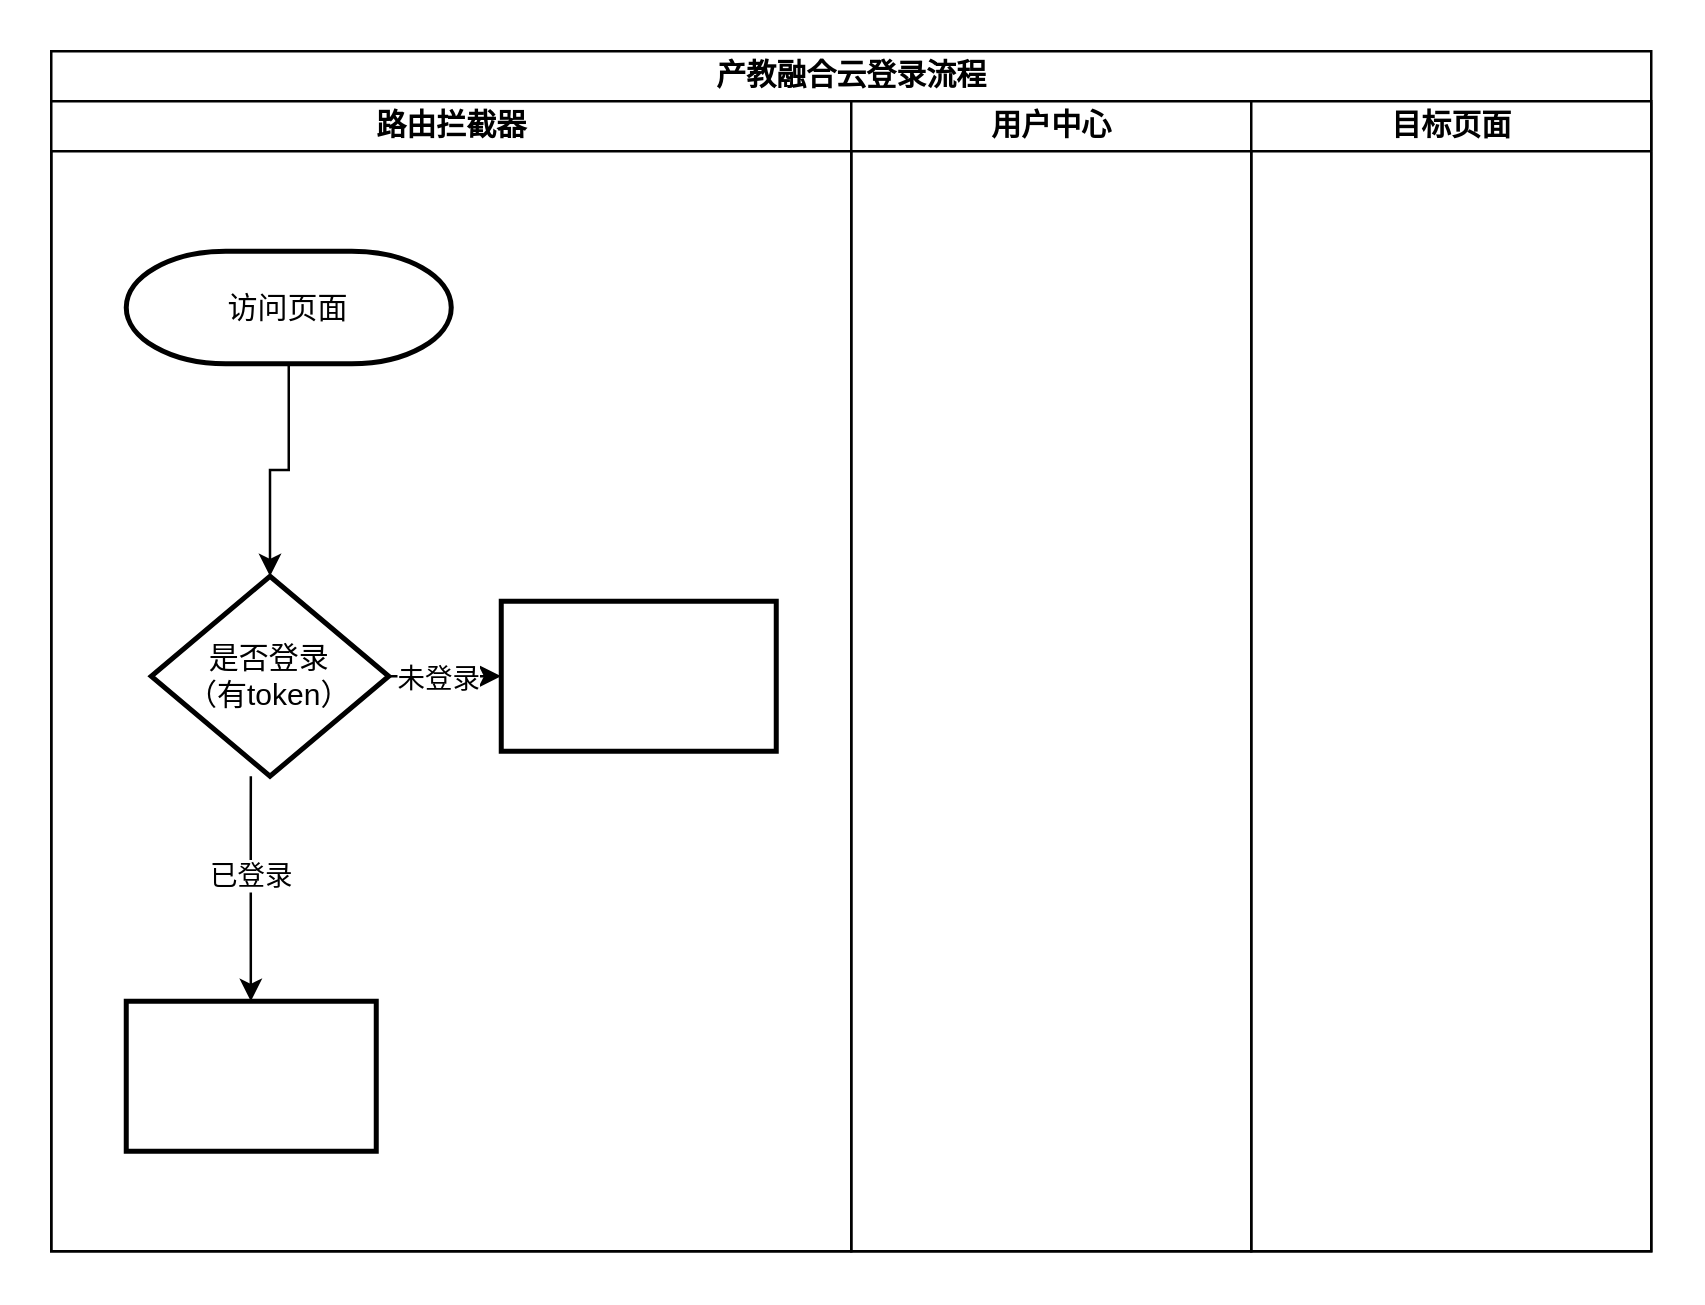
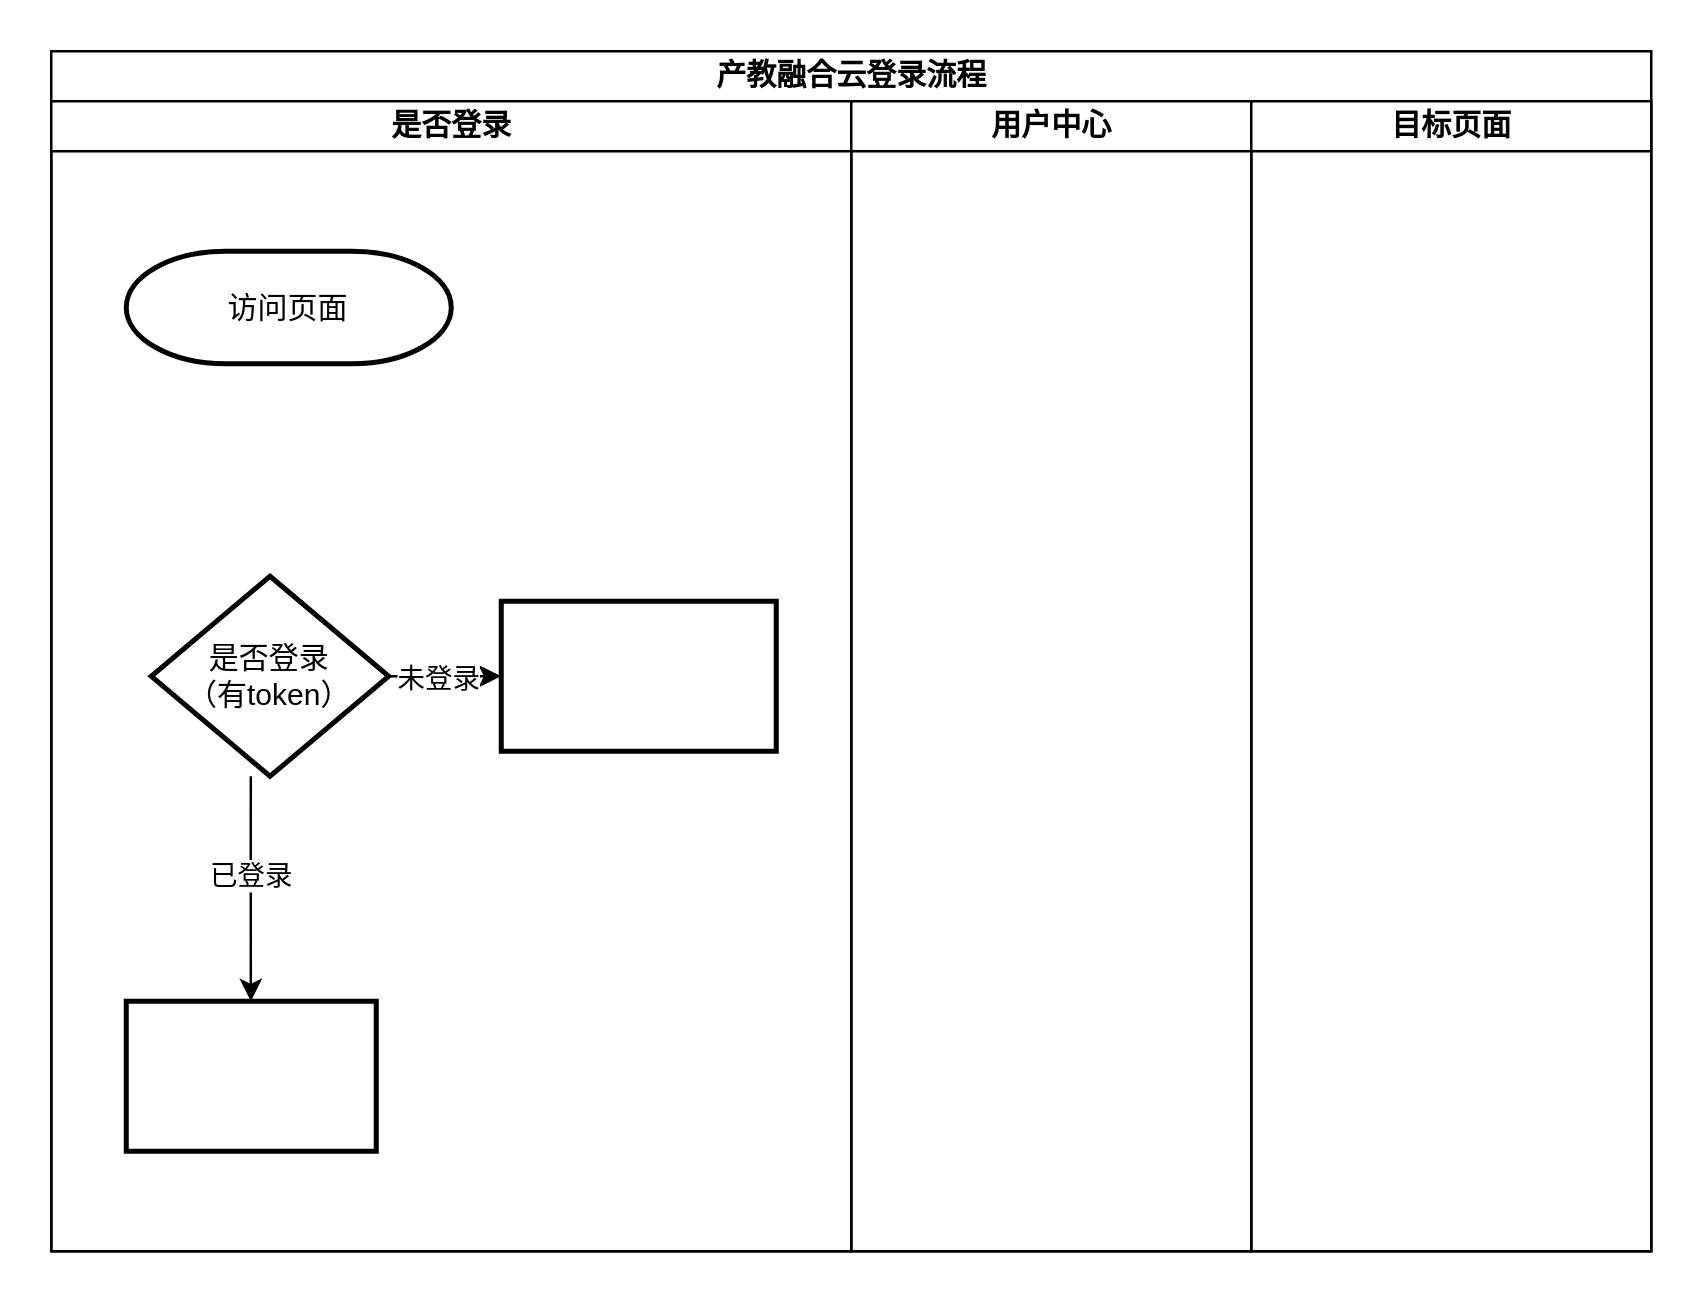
node "路由拦截器": label "路由拦截器" -> "是否登录"
edge "访问页面" -> "是否登录 （有token）": removed
